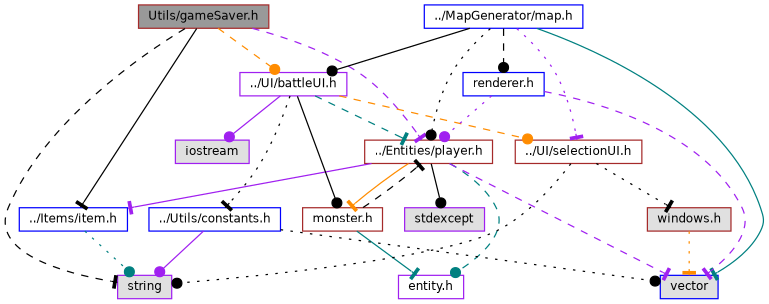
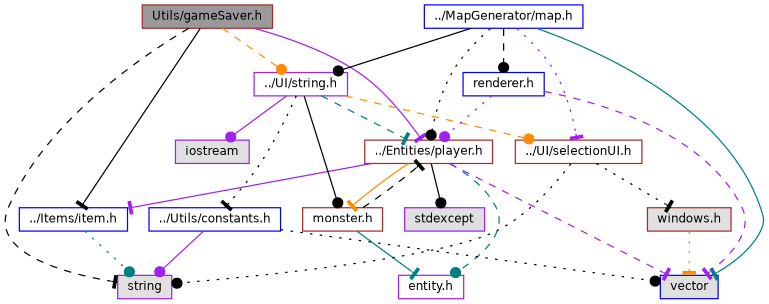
edge "Utils/gameSaver.h" -> "../Entities/player.h": style dashed -> solid
node "../UI/battleUI.h": label "../UI/battleUI.h" -> "../UI/string.h"
